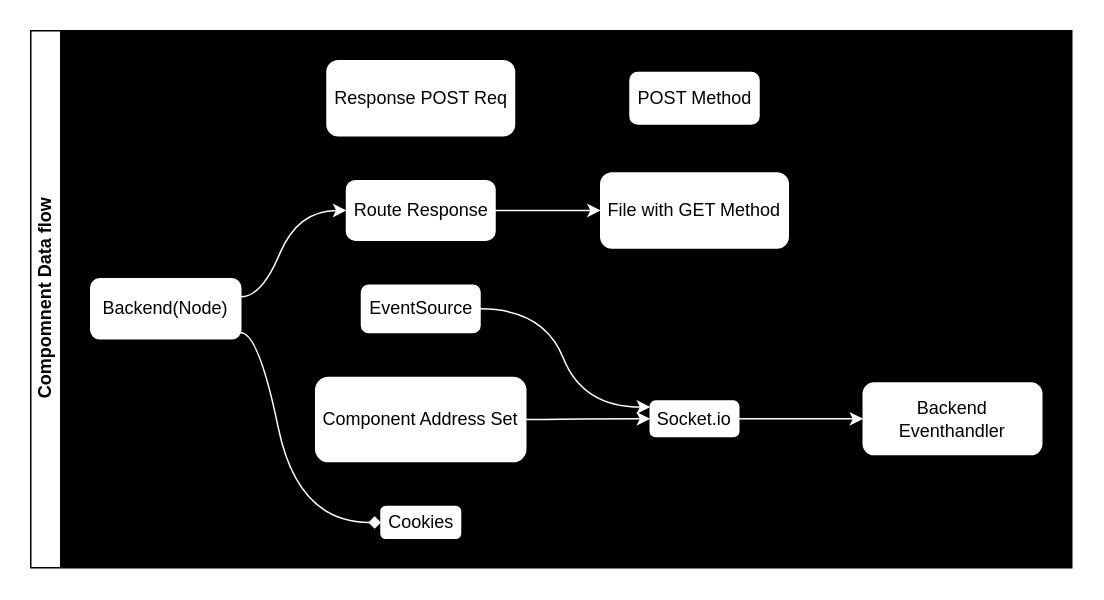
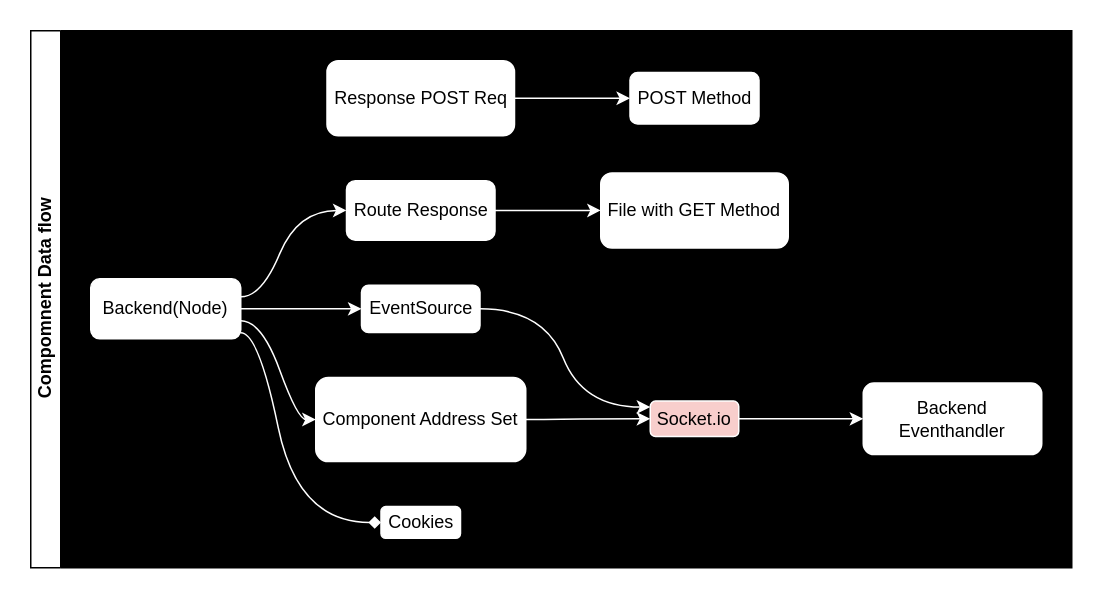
edge "Response POST Req" -> "POST Method": added
edge "Backend(Node)" -> "EventSource": added
edge "Backend(Node)" -> "Component Address Set": added
node "Socket.io": fillcolor #ffffff -> #f8cecc
